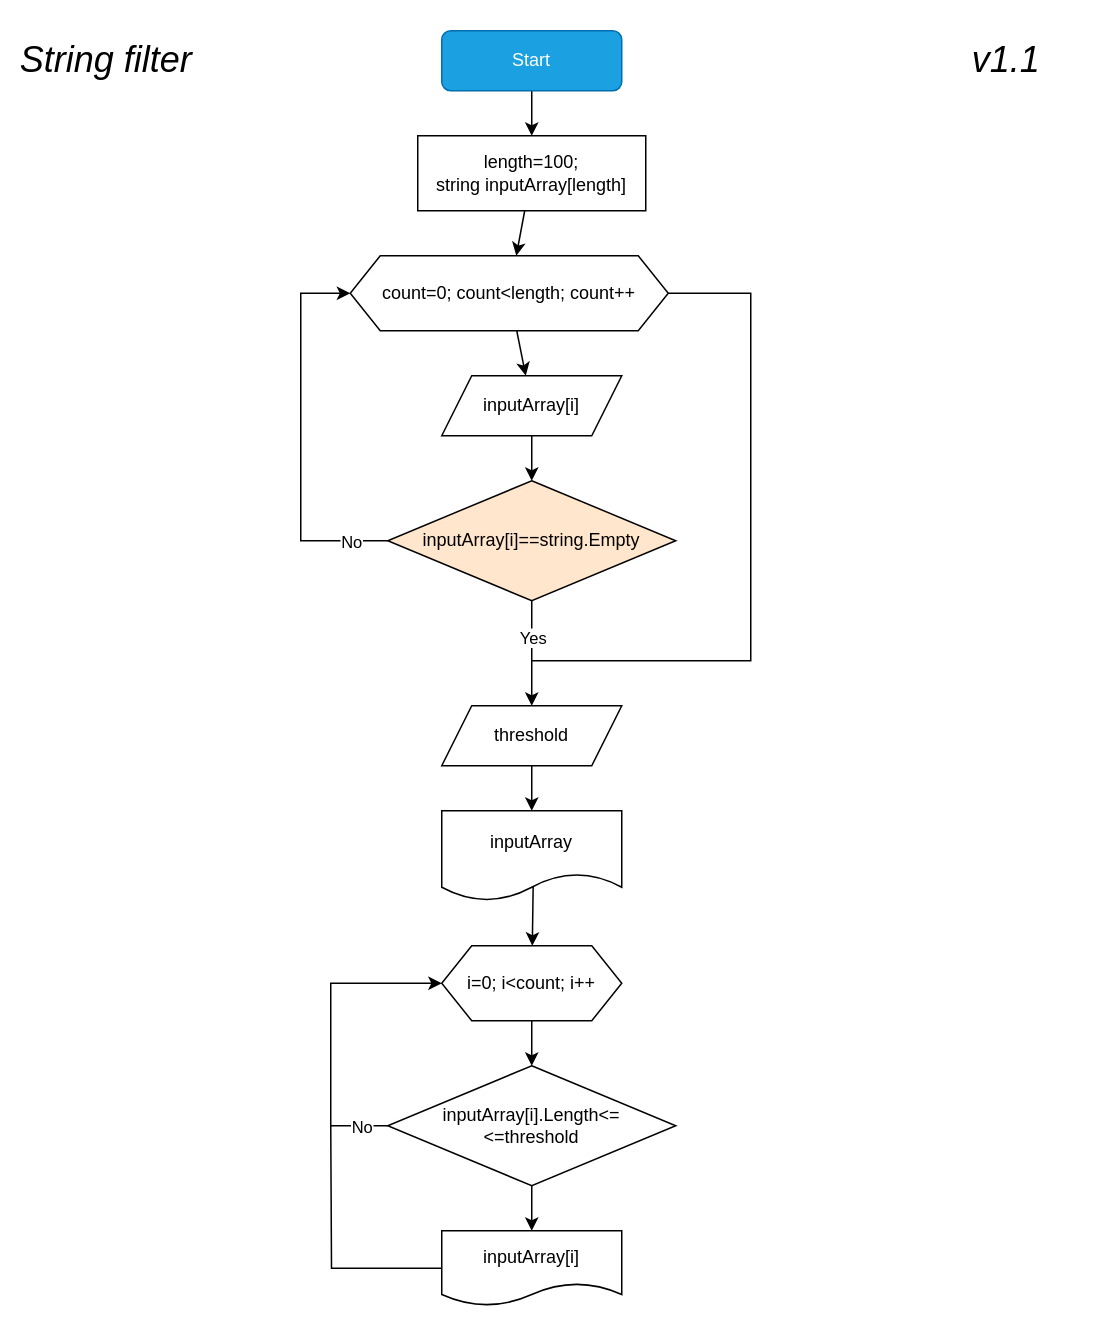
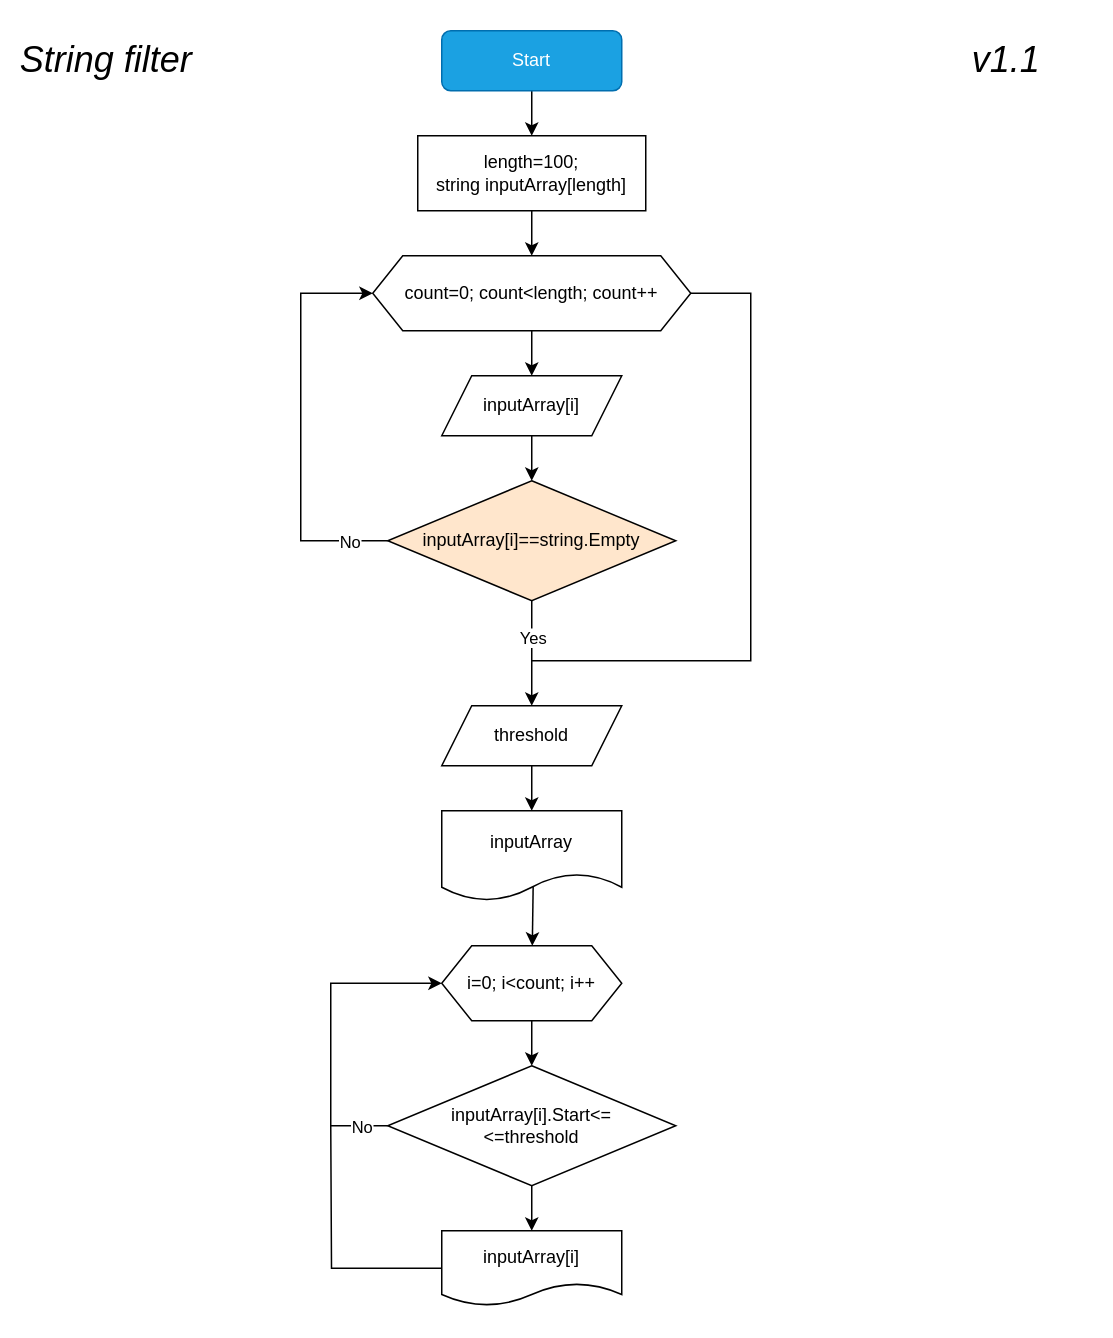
node "count=0; count<length; count++": moved (509, 293) -> (532, 293)
node "inputArray[i].Length<= <=threshold": label "inputArray[i].Length<= <=threshold" -> "inputArray[i].Start<= <=threshold"
